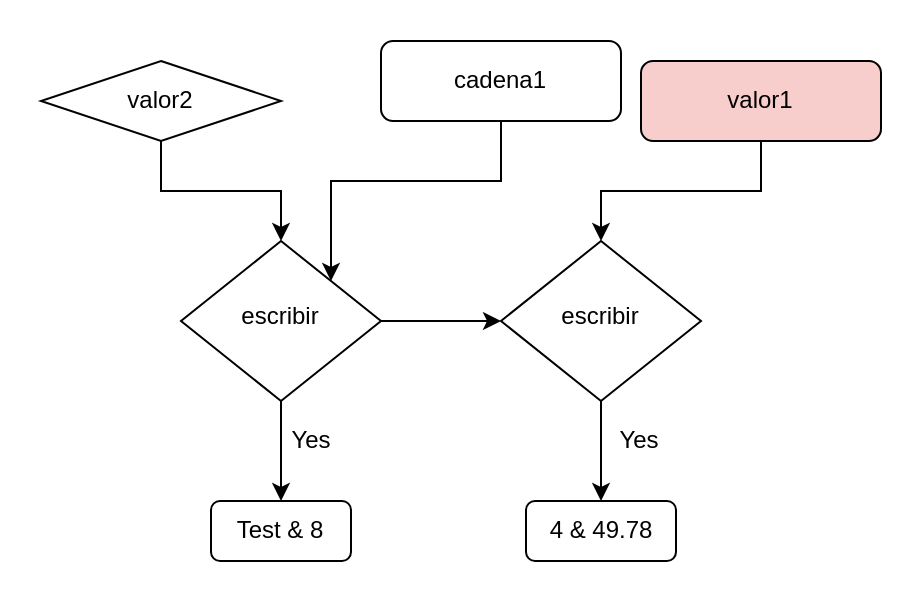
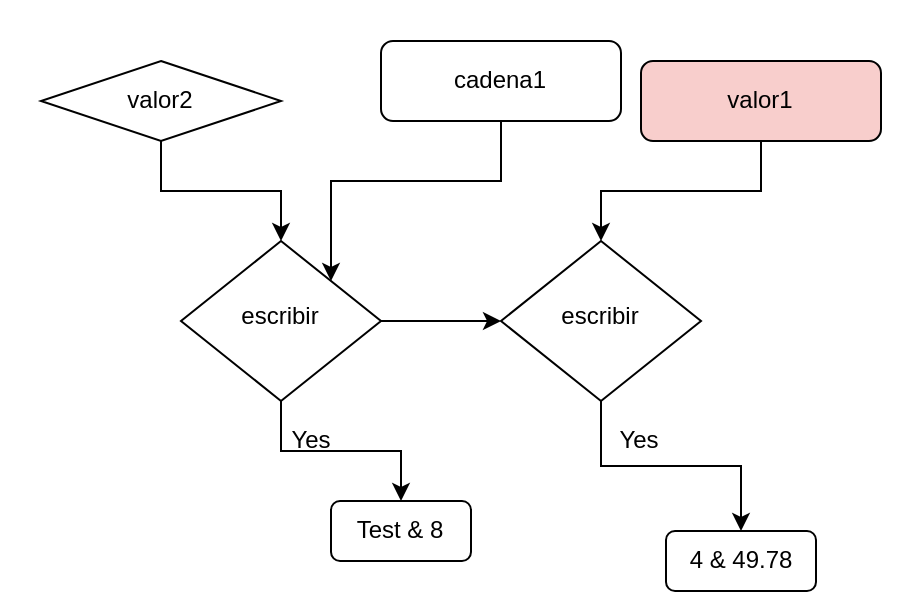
node "Test & 8": moved (281, 531) -> (401, 531)
node "4 & 49.78": moved (601, 531) -> (741, 561)
